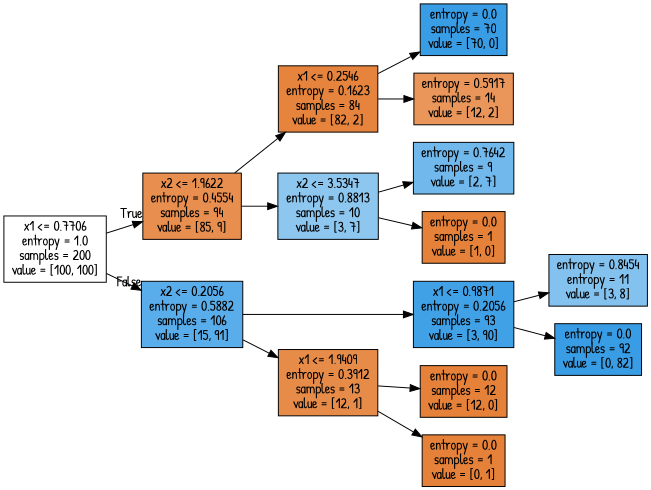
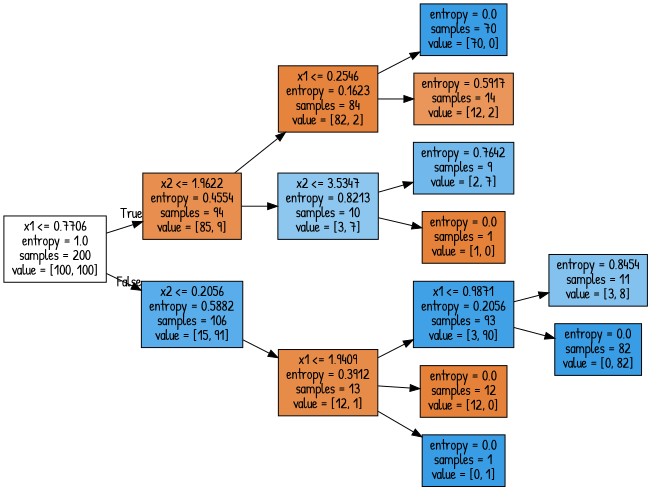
node "x2 <= 3.5347 entropy = 0.8813 samples = 10 value = [3, 7]": label "x2 <= 3.5347 entropy = 0.8813 samples = 10 value = [3, 7]" -> "x2 <= 3.5347 entropy = 0.8213 samples = 10 value = [3, 7]"
node "entropy = 0.8454 entropy = 11 value = [3, 8]": label "entropy = 0.8454 entropy = 11 value = [3, 8]" -> "entropy = 0.8454 samples = 11 value = [3, 8]"
edge "x2 <= 0.2056 entropy = 0.5882 samples = 106 value = [15, 91]" -> "x1 <= 0.9871 entropy = 0.2056 samples = 93 value = [3, 90]": now "x1 <= 1.9409 entropy = 0.3912 samples = 13 value = [12, 1]" -> "x1 <= 0.9871 entropy = 0.2056 samples = 93 value = [3, 90]"
node "entropy = 0.0 samples = 92 value = [0, 82]": label "entropy = 0.0 samples = 92 value = [0, 82]" -> "entropy = 0.0 samples = 82 value = [0, 82]"
node "entropy = 0.0 samples = 1 value = [0, 1]": fillcolor #e58139ff -> #399de5ff
